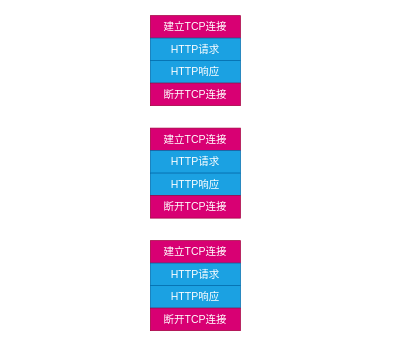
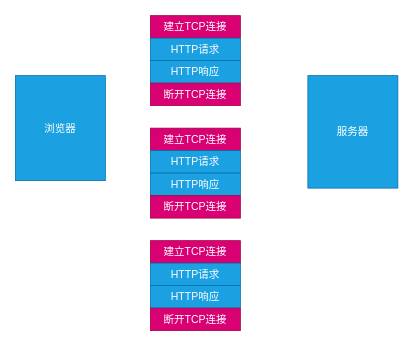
node "浏览器": added
node "服务器": added
